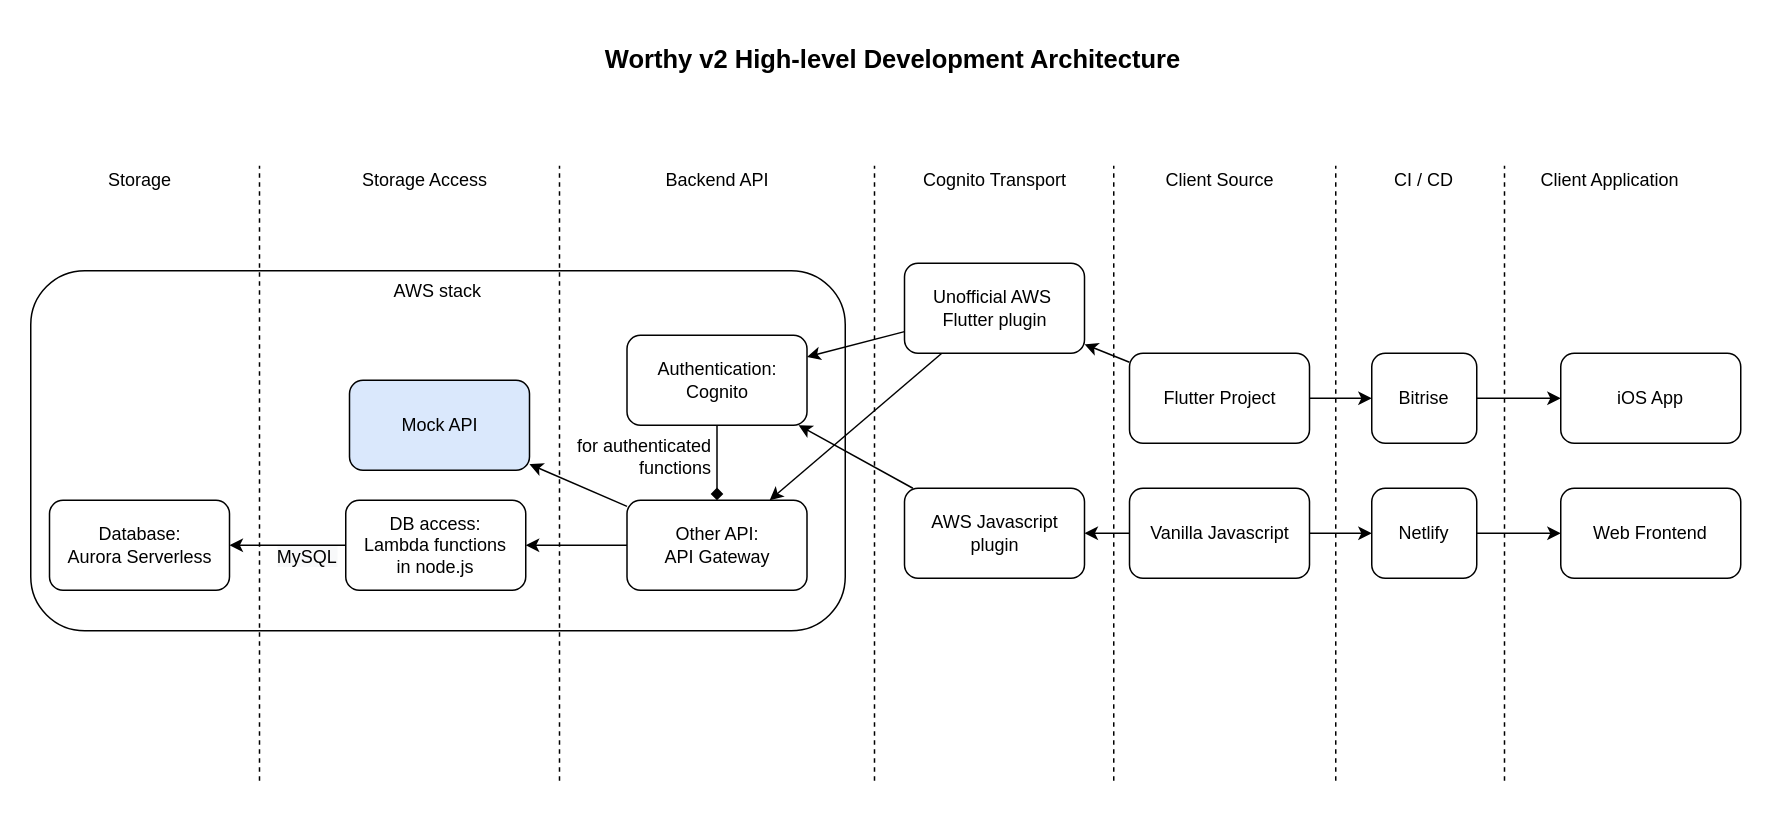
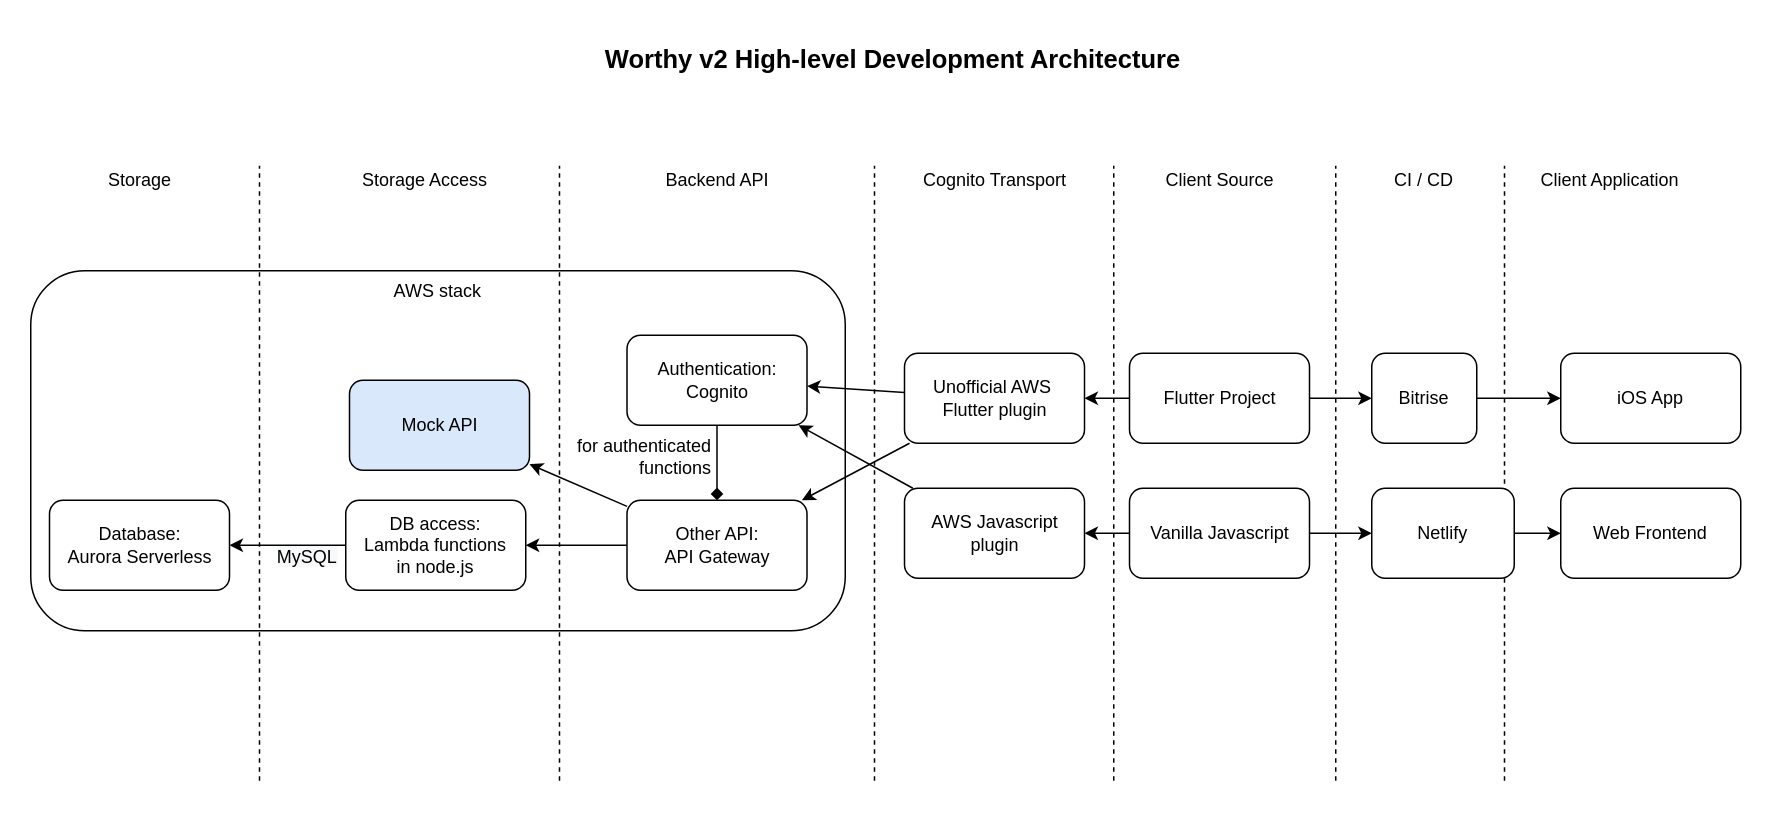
node "Unofficial AWS Flutter plugin": moved (995, 308) -> (995, 398)
node "Netlify": size 105x90 -> 143x90
